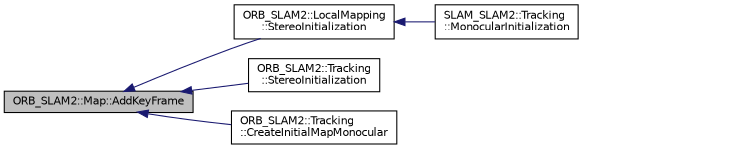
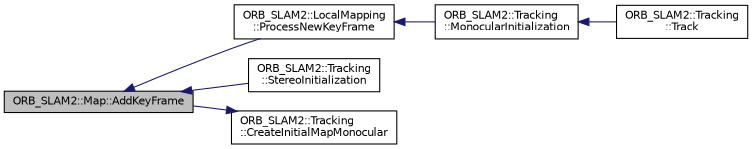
node "ORB_SLAM2::LocalMapping ::StereoInitialization": label "ORB_SLAM2::LocalMapping ::StereoInitialization" -> "ORB_SLAM2::LocalMapping ::ProcessNewKeyFrame"
node "SLAM_SLAM2::Tracking ::MonocularInitialization": label "SLAM_SLAM2::Tracking ::MonocularInitialization" -> "ORB_SLAM2::Tracking ::MonocularInitialization"
node "ORB_SLAM2::Tracking ::Track": added
edge "ORB_SLAM2::Tracking ::CreateInitialMapMonocular" -> "ORB_SLAM2::Map::AddKeyFrame": reversed
